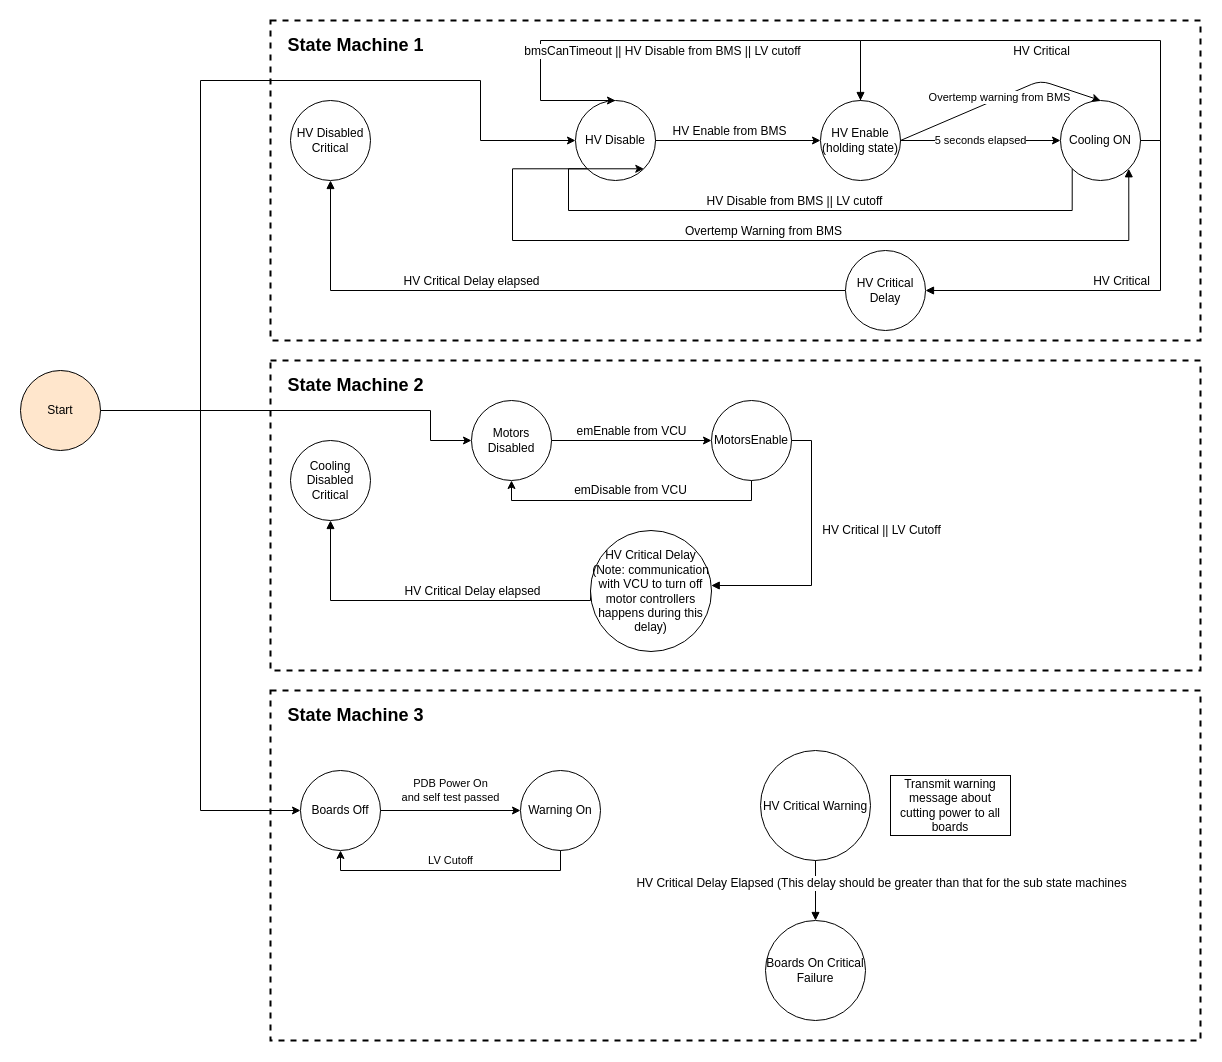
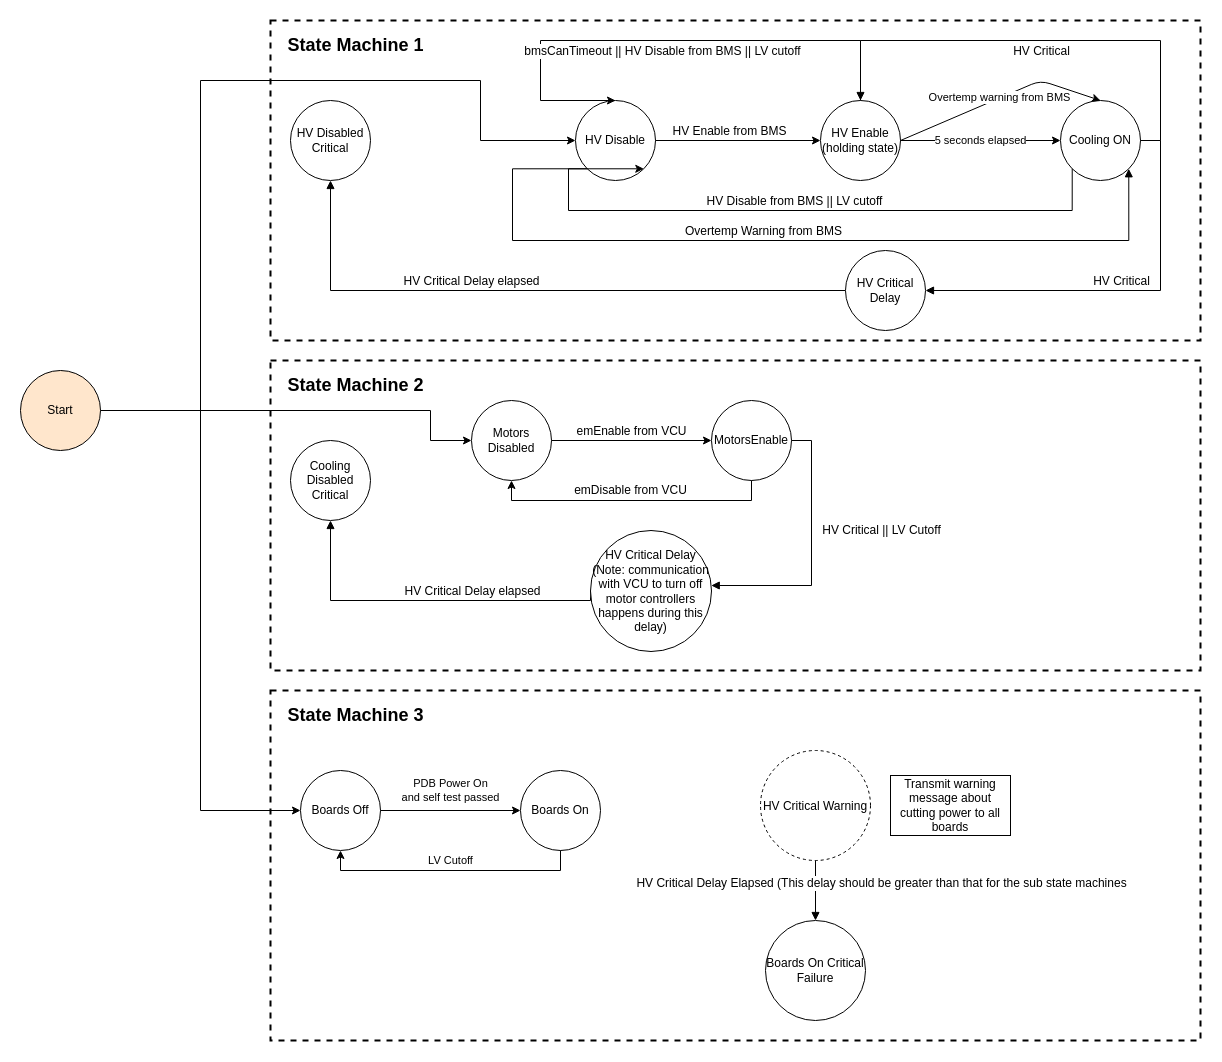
node "HV Critical Warning": style solid -> dashed
node "Warning On": label "Warning On" -> "Boards On"
